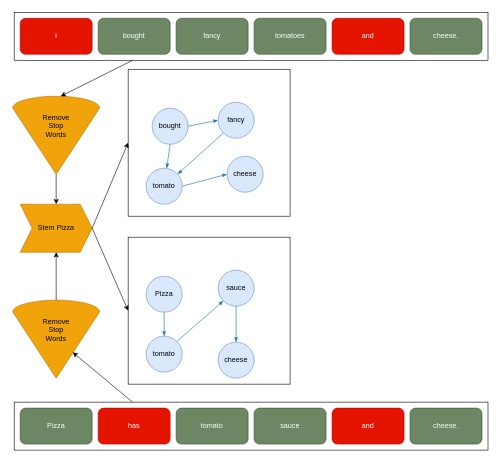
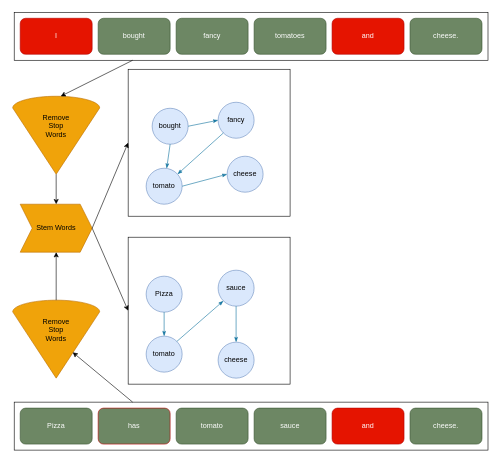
node "Stem Pizza": label "Stem Pizza" -> "Stem Words"
node "has": fillcolor #e51400 -> #6d8764
